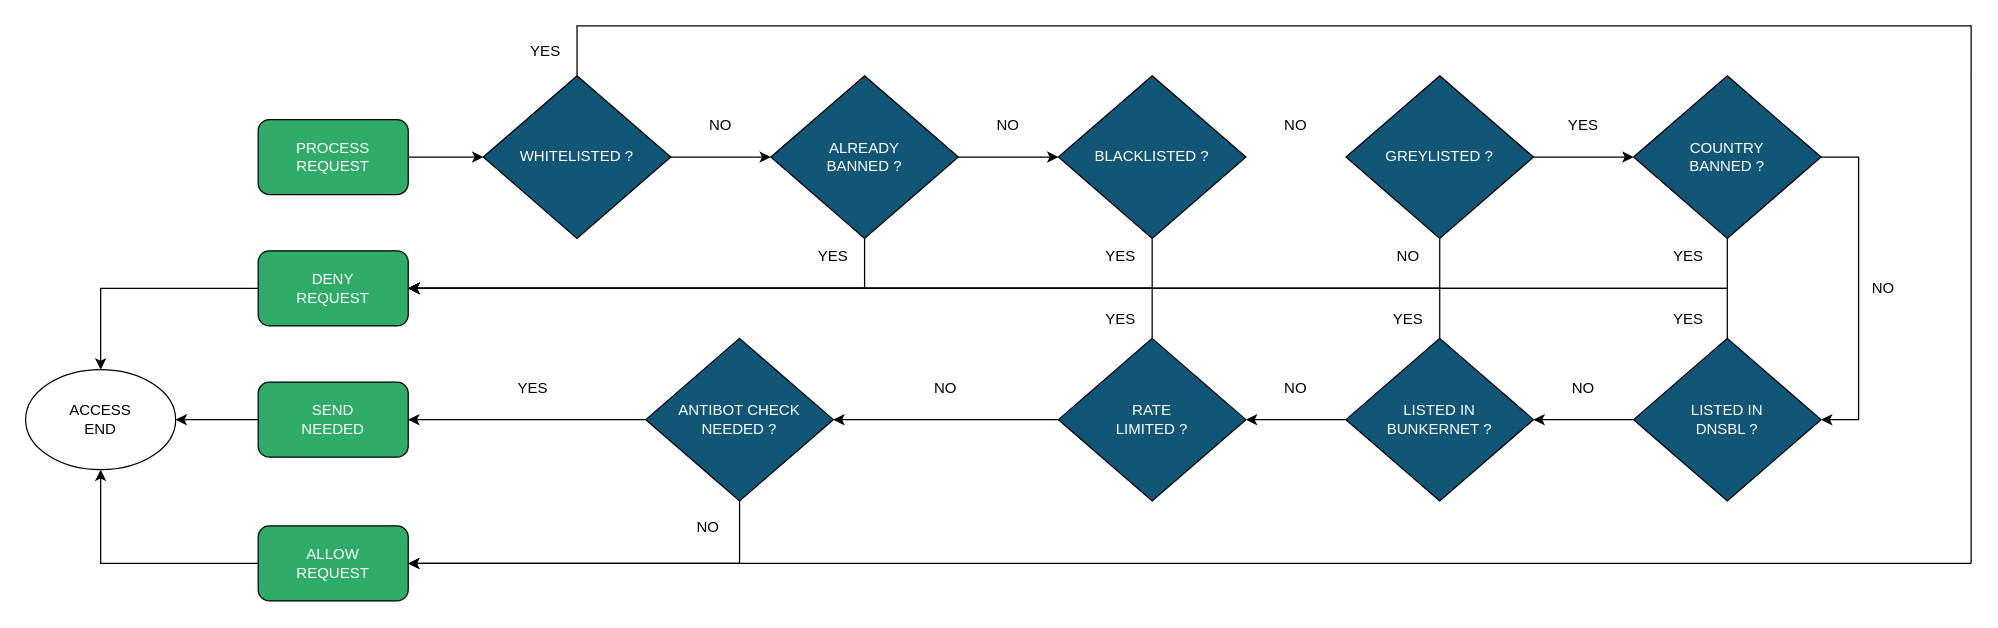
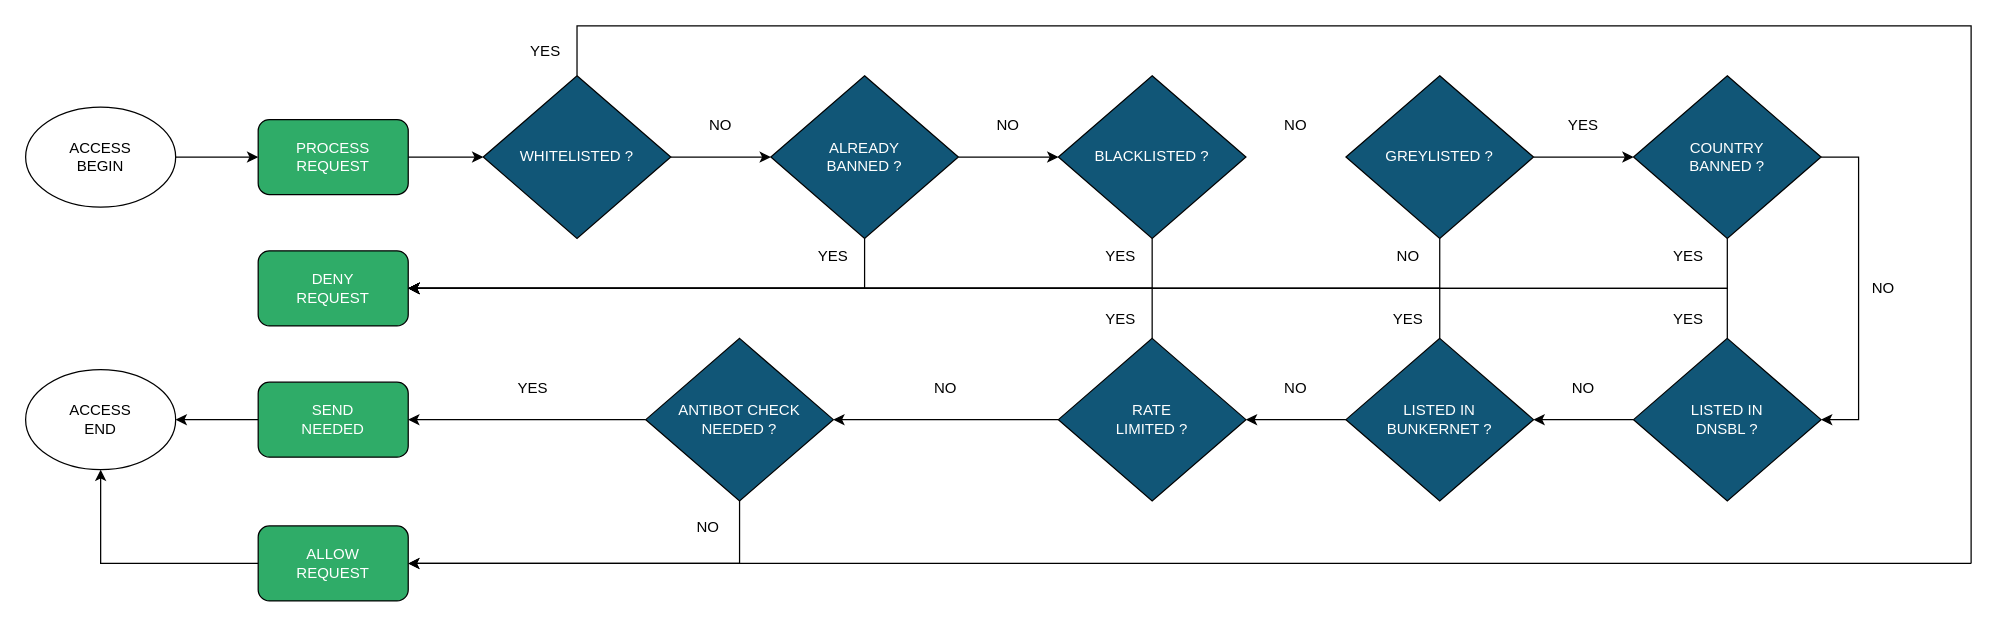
node "ACCESS BEGIN": added
edge "ACCESS BEGIN" -> "PROCESS REQUEST": added
edge "DENY REQUEST" -> "ACCESS END": removed
